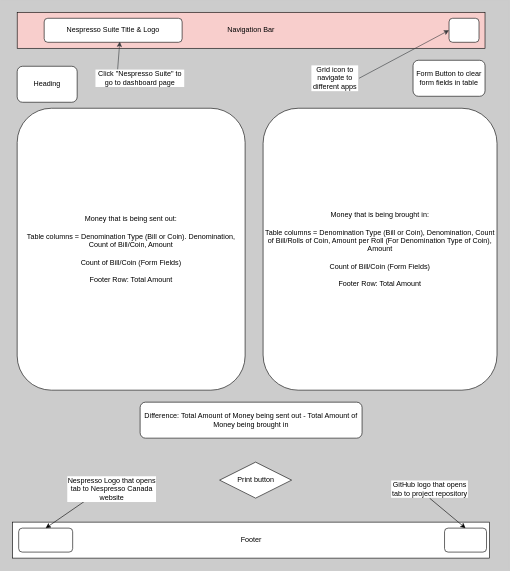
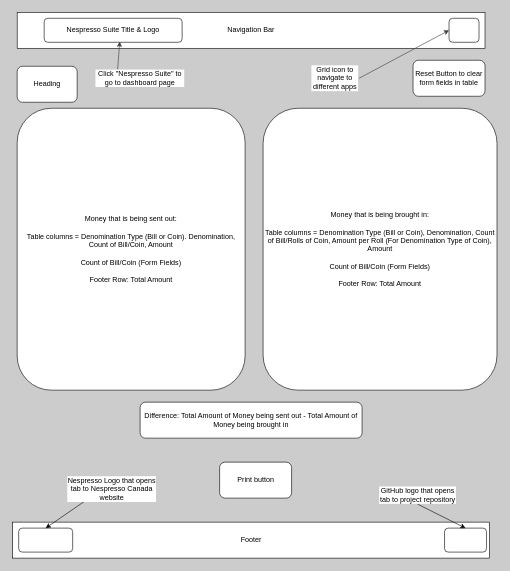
node "Navigation Bar": fillcolor #f8cecc -> #ffffff
node "Form Button to clear form fields in table": label "Form Button to clear form fields in table" -> "Reset Button to clear form fields in table"
node "Print button": shape diamond -> rounded rectangle
node "GitHub logo that opens tab to project repository": moved (430, 489) -> (418, 495)
